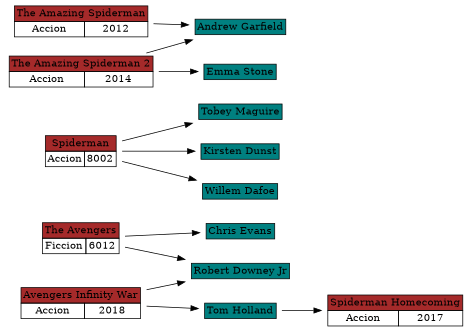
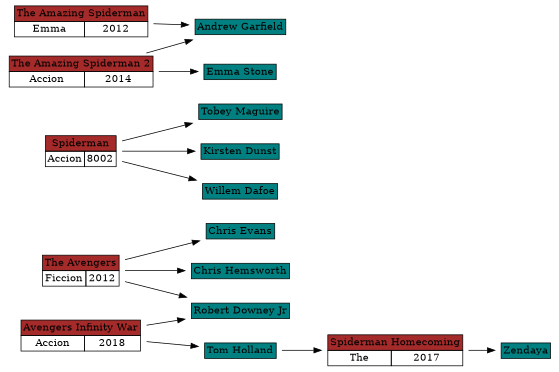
node "The Amazing Spiderman": text "Accion" -> "Emma"
node "The Avengers": text "6012" -> "2012"
node "Chris Hemsworth": added
node "Spiderman Homecoming": text "Accion" -> "The"
node "Zendaya": added
